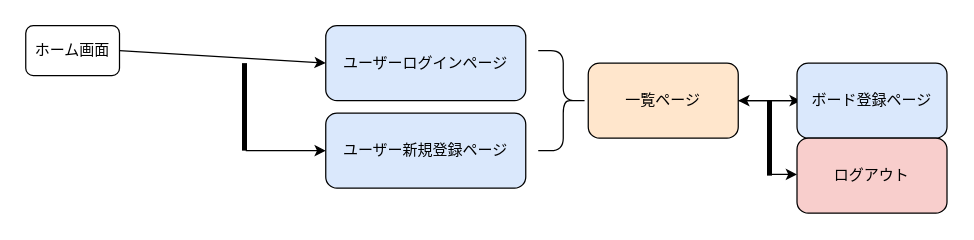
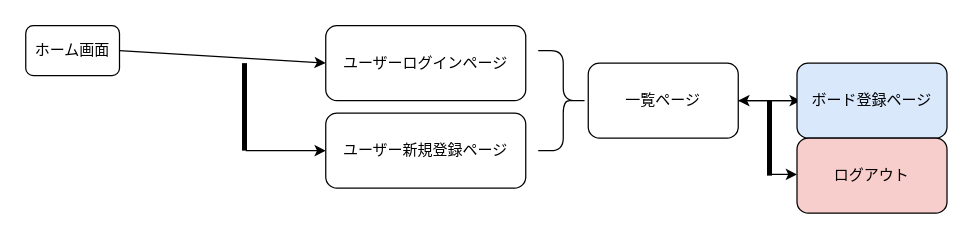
node "ユーザーログインページ": fillcolor #dae8fc -> #ffffff
node "一覧ページ": fillcolor #ffe6cc -> #ffffff
node "ユーザー新規登録ページ": fillcolor #dae8fc -> #ffffff
